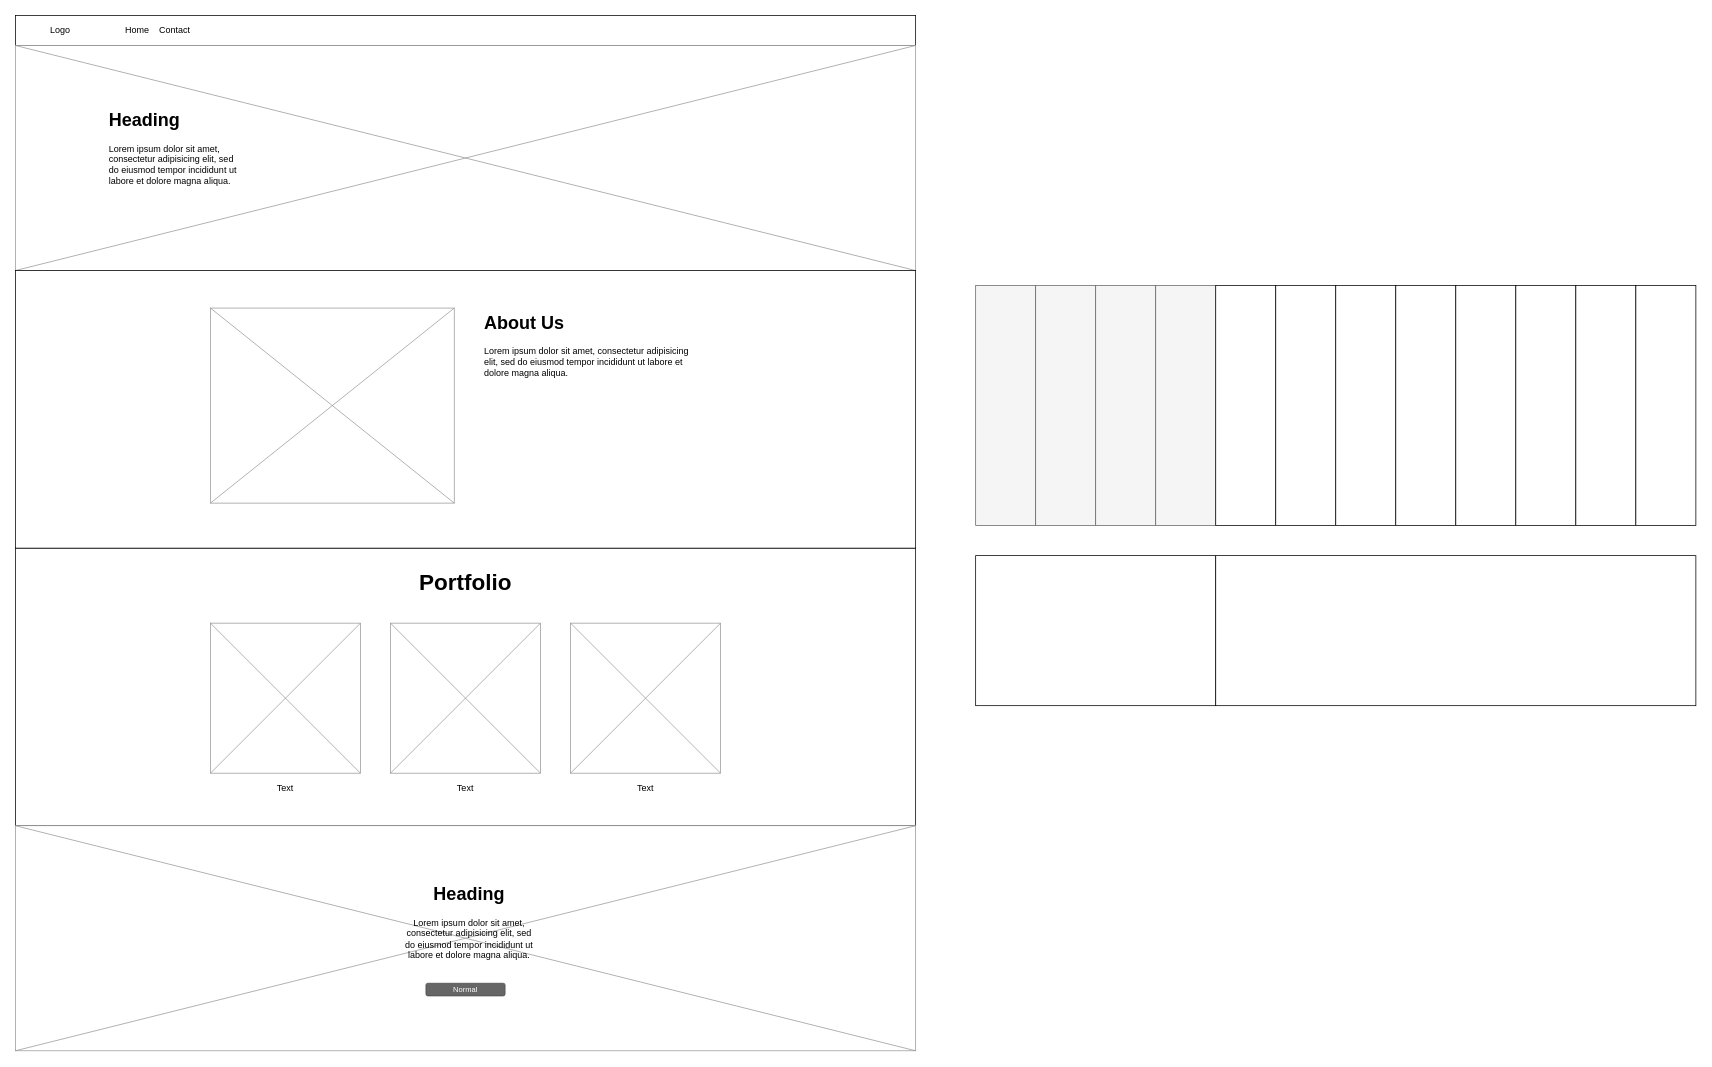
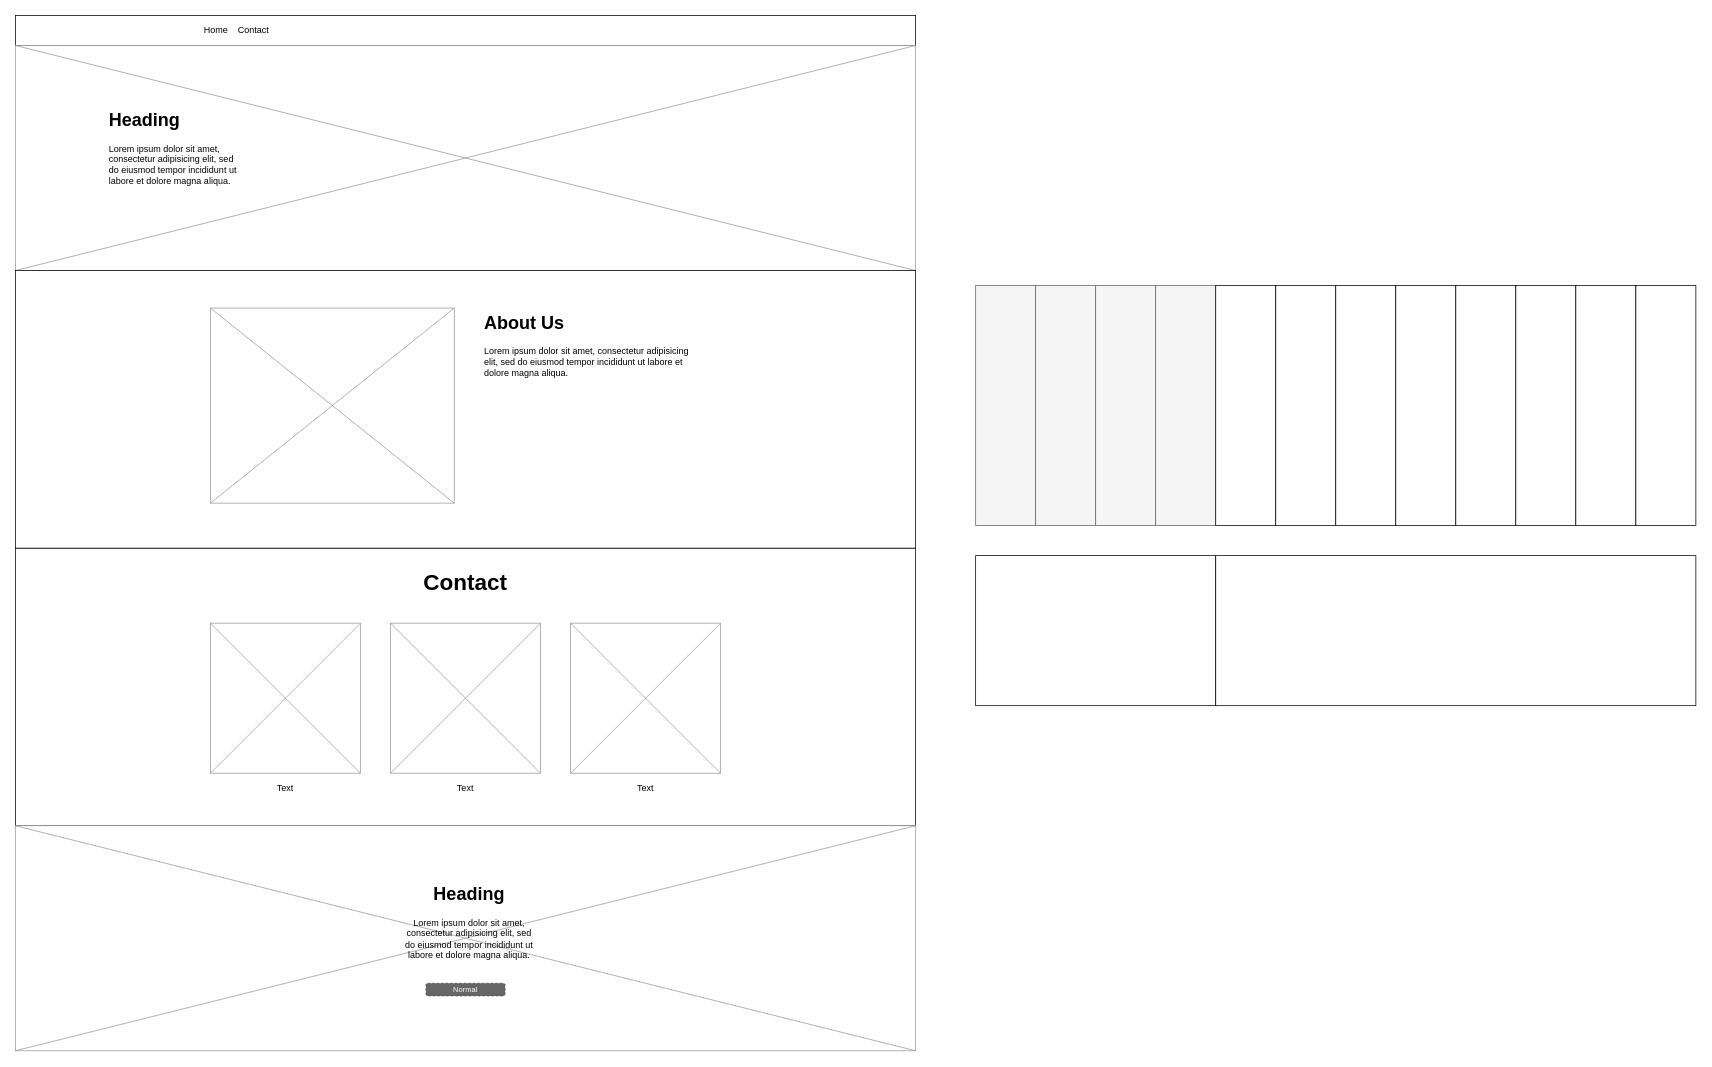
node "Logo": removed
node "Home Contact": moved (158, 30) -> (237, 30)
node "Portfolio": label "Portfolio" -> "Contact"
node "Normal": style solid -> dashed
